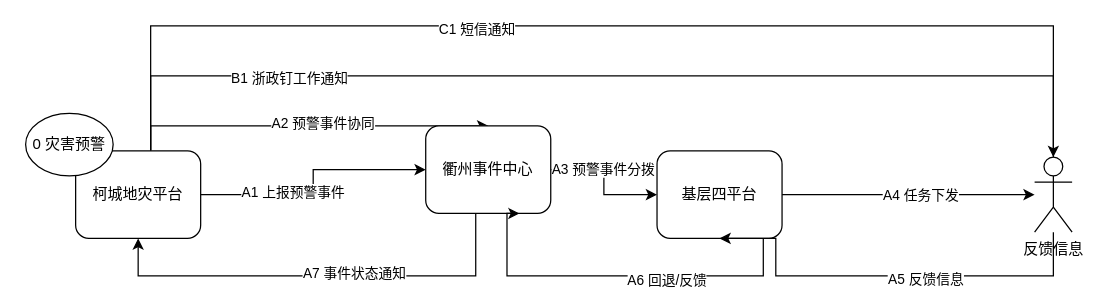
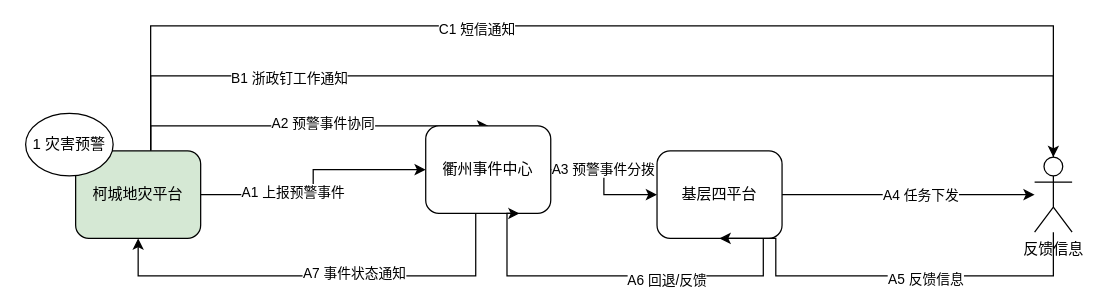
node "0 灾害预警": label "0 灾害预警" -> "1 灾害预警"
node "柯城地灾平台": fillcolor #ffffff -> #d5e8d4
